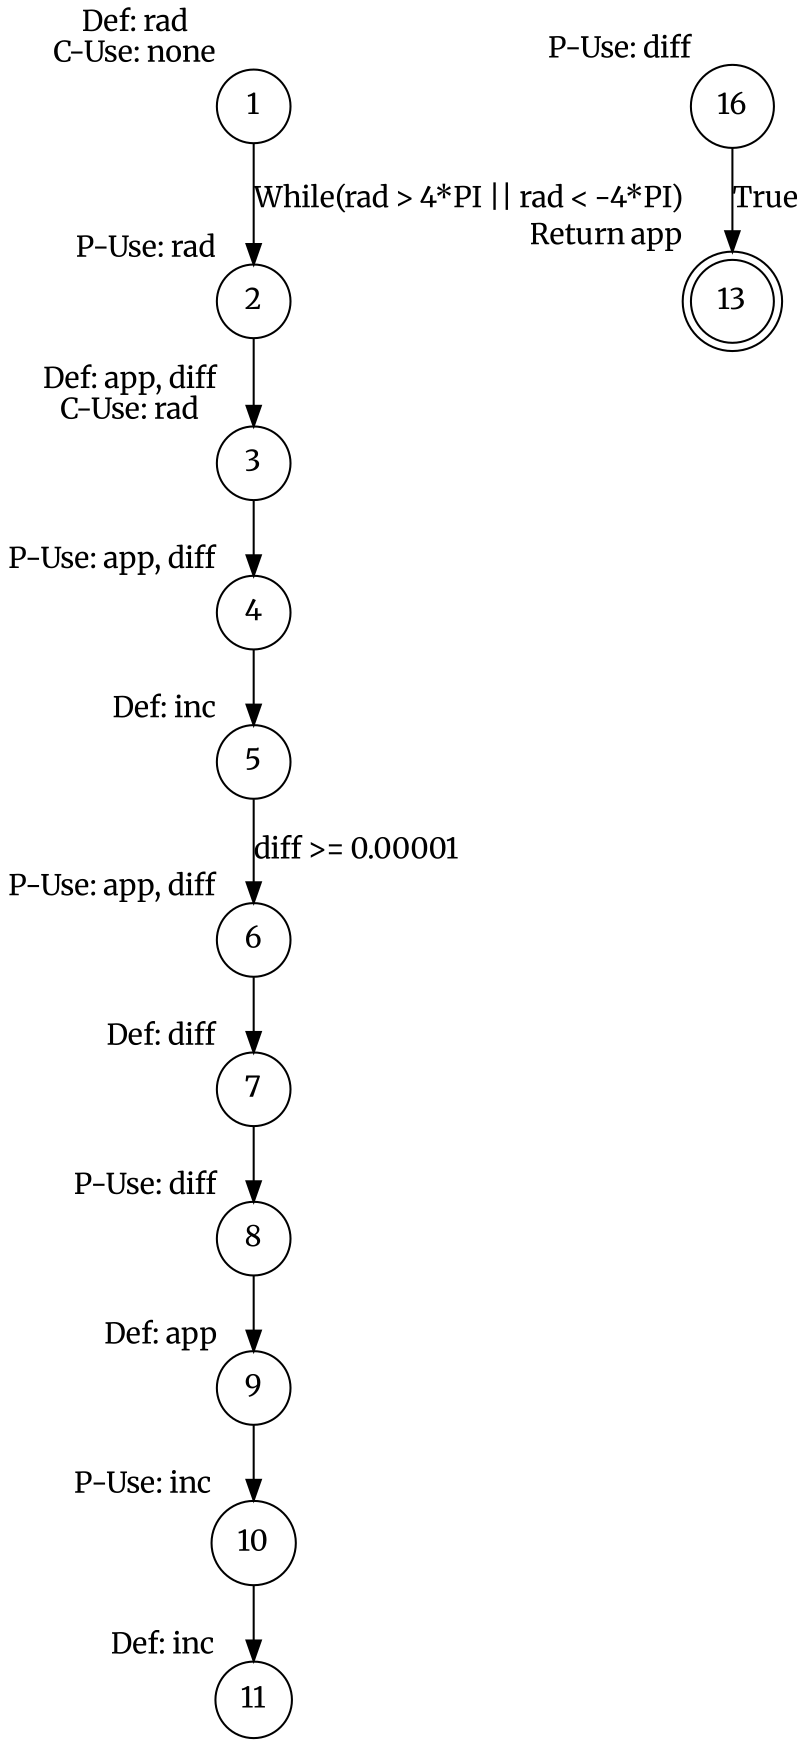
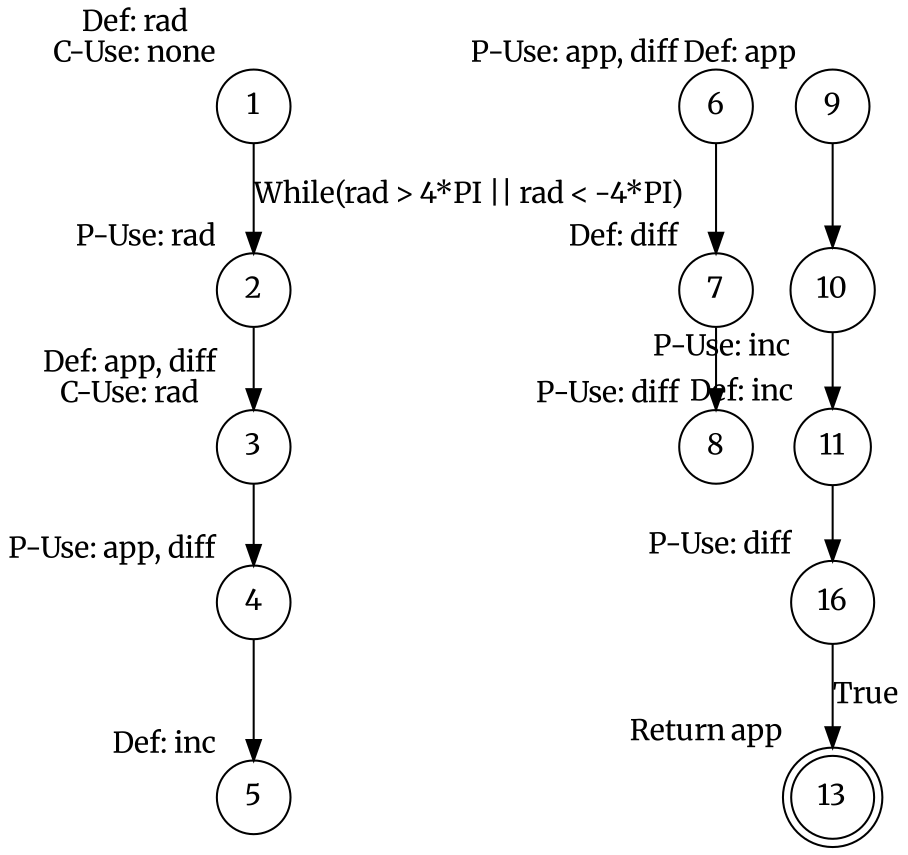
edge "11 Def: inc" -> "16 P-Use: diff": added
edge "5 Def: inc" -> "6 P-Use: app, diff": removed, label "diff >= 0.00001"
edge "8 P-Use: diff" -> "9 Def: app": removed
